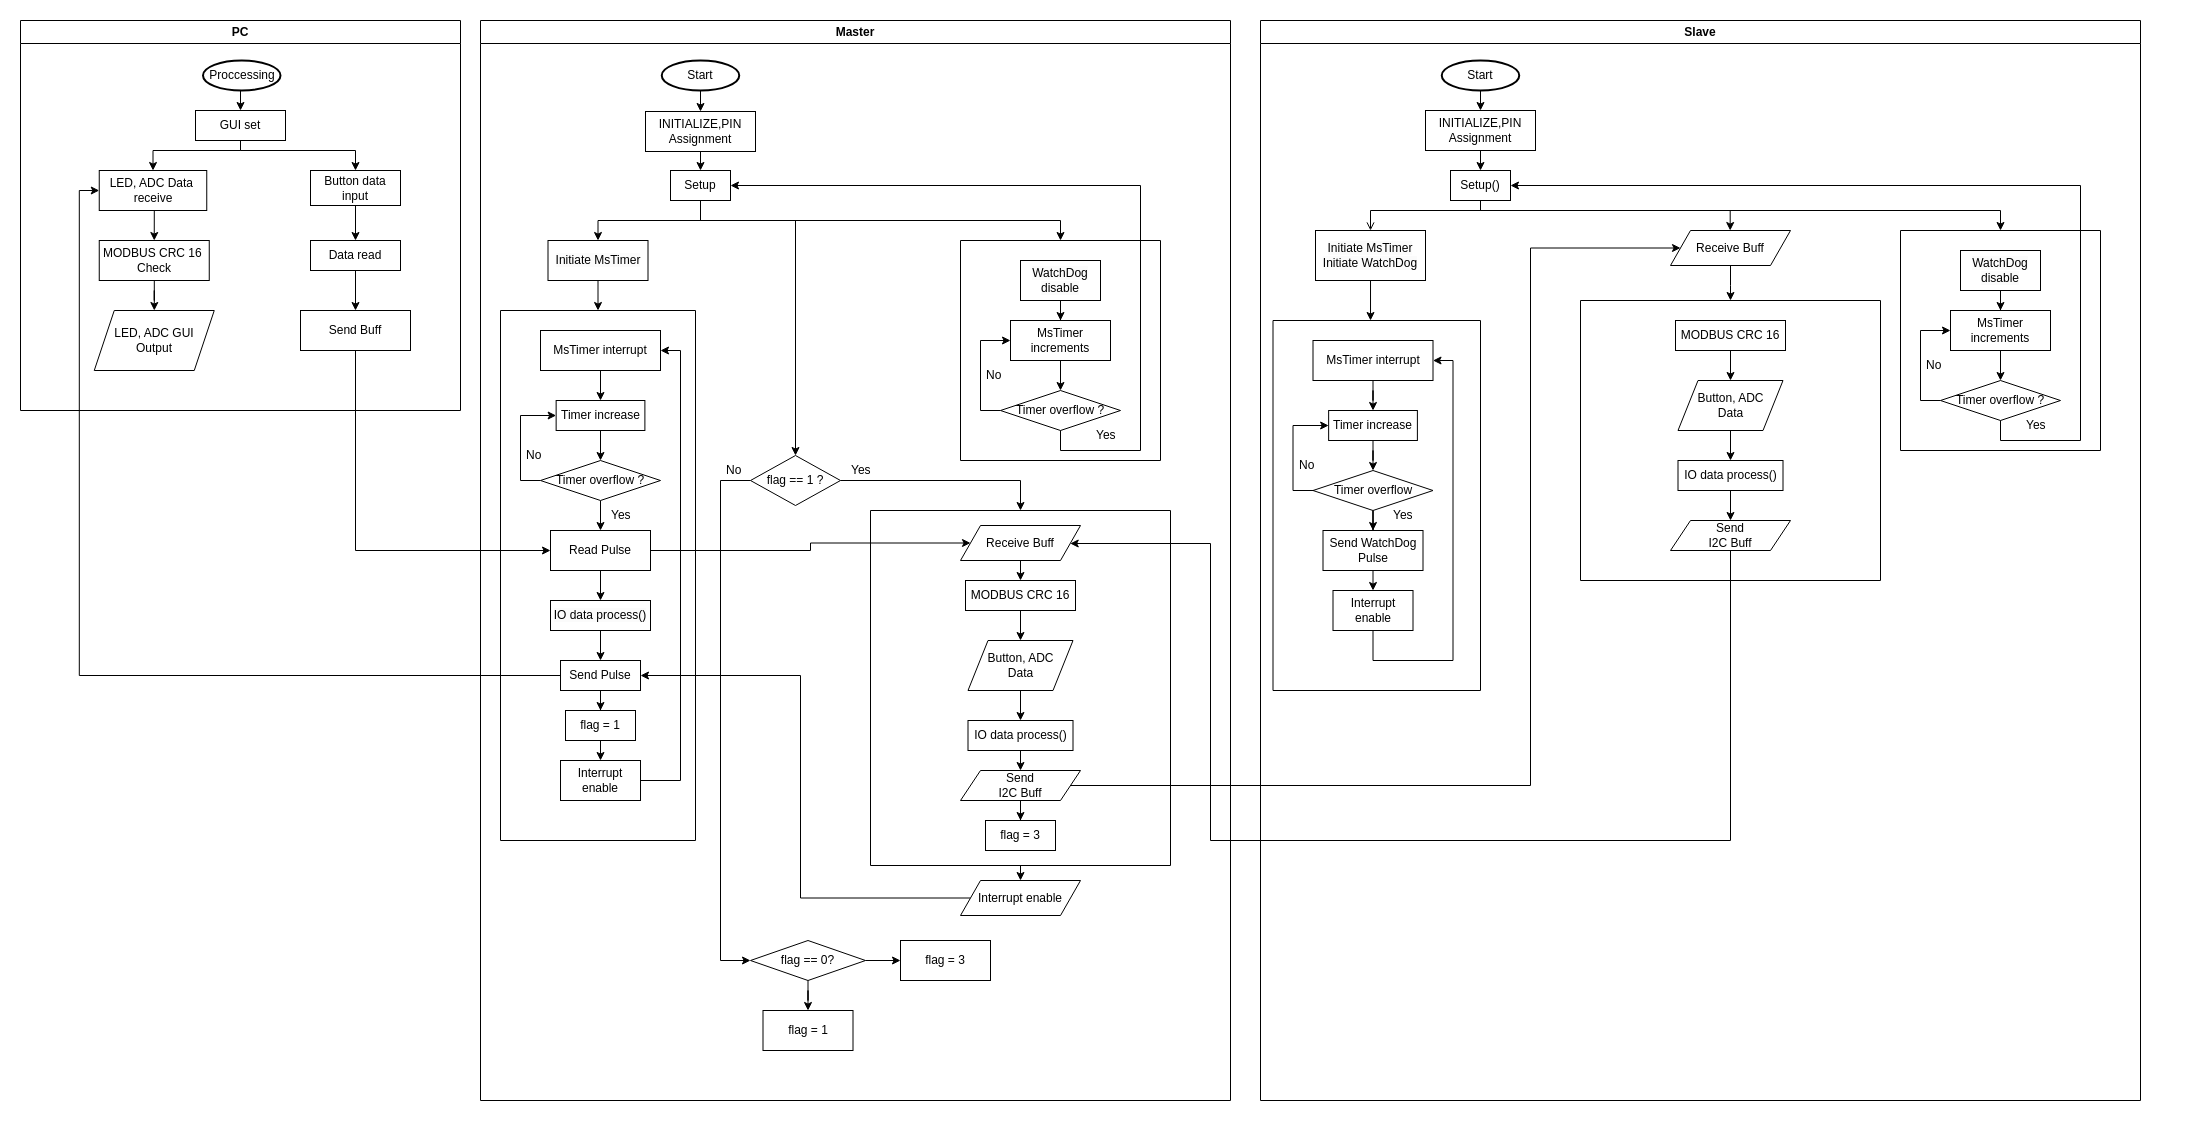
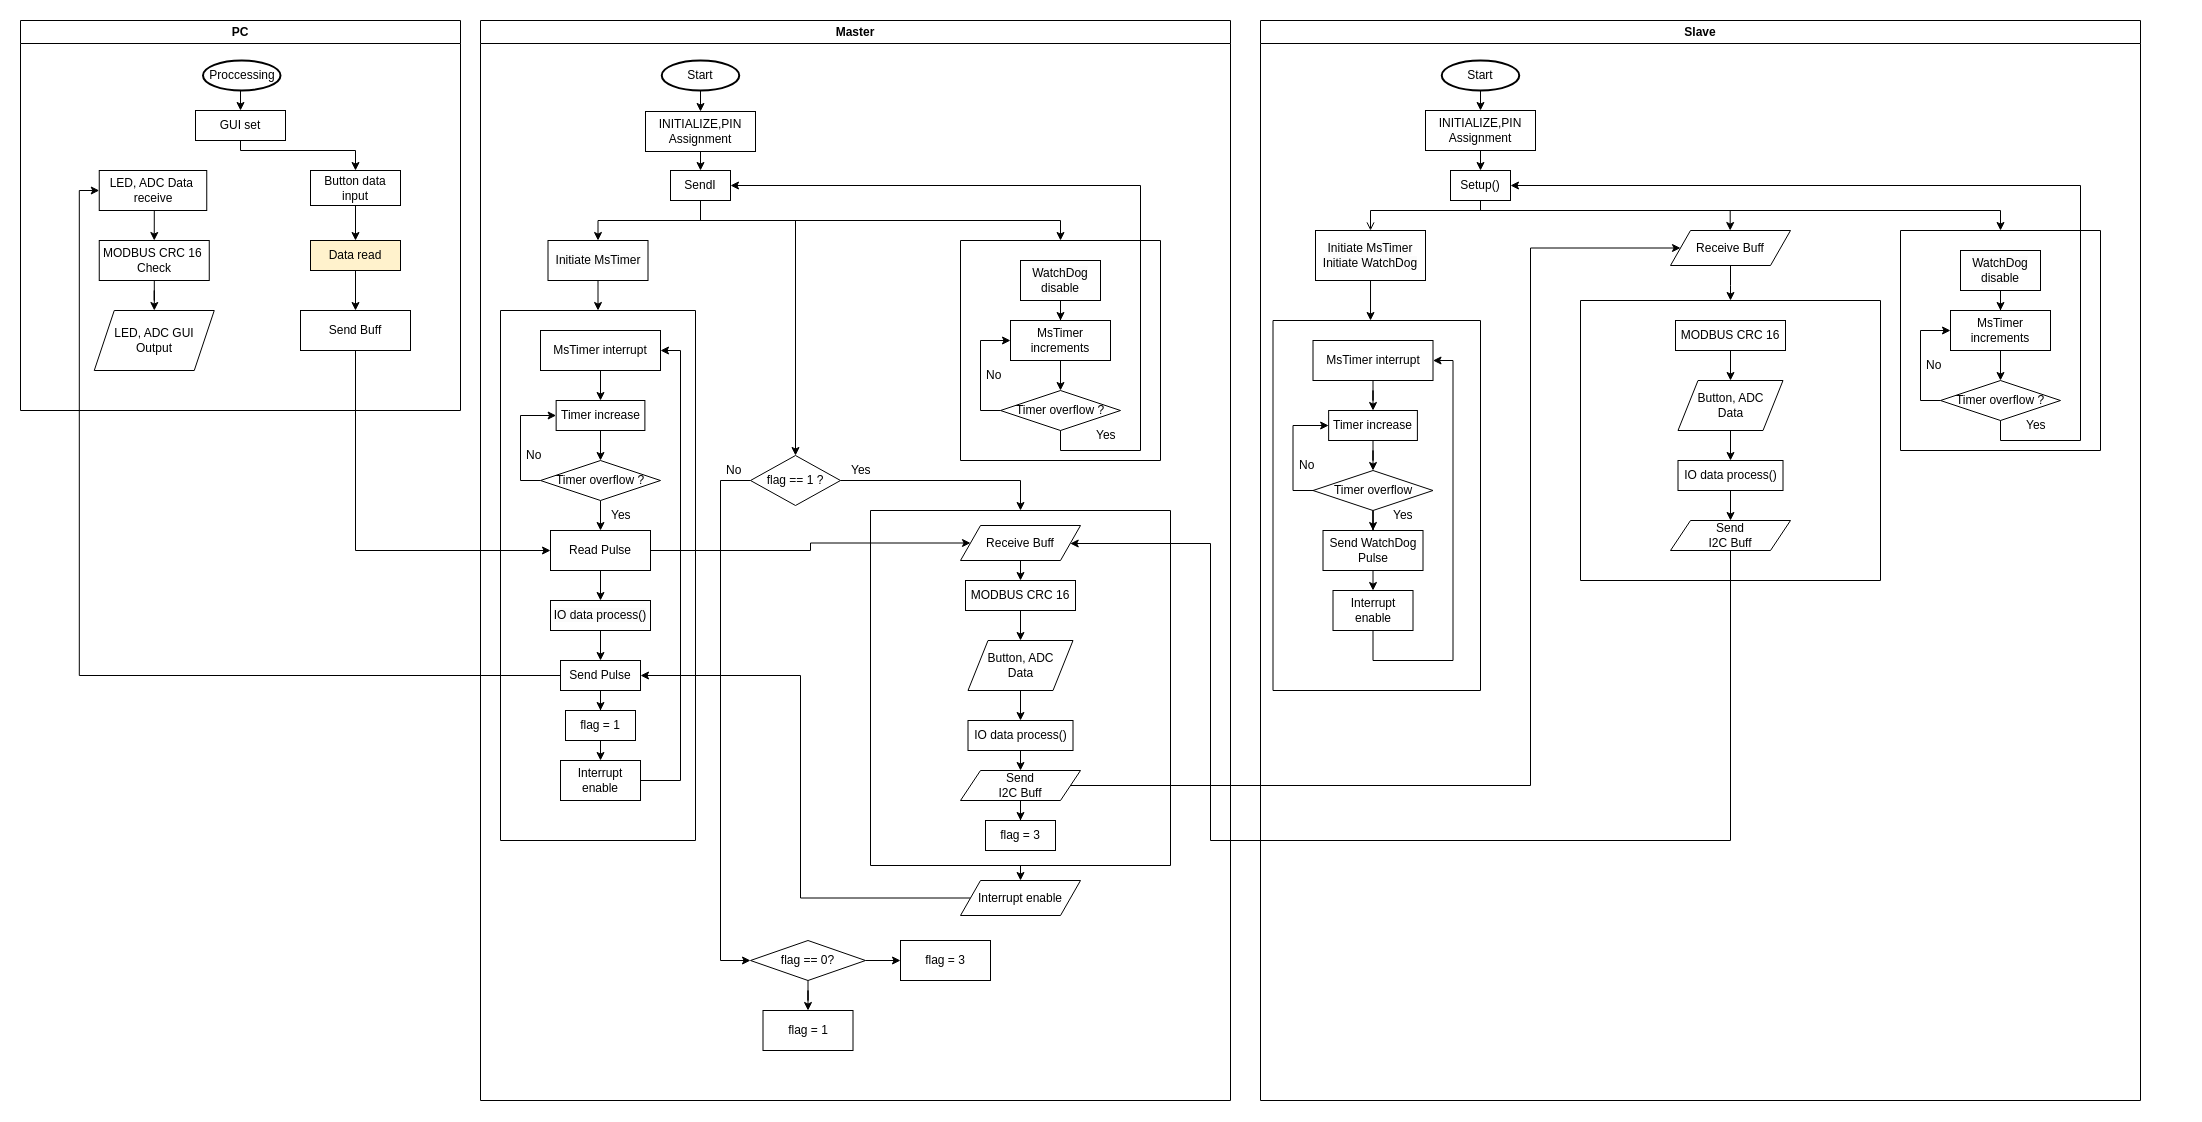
edge "GUI set" -> "LED, ADC Data receive": removed
node "Setup": label "Setup" -> "SendI"
node "Data read": fillcolor #ffffff -> #fff2cc
